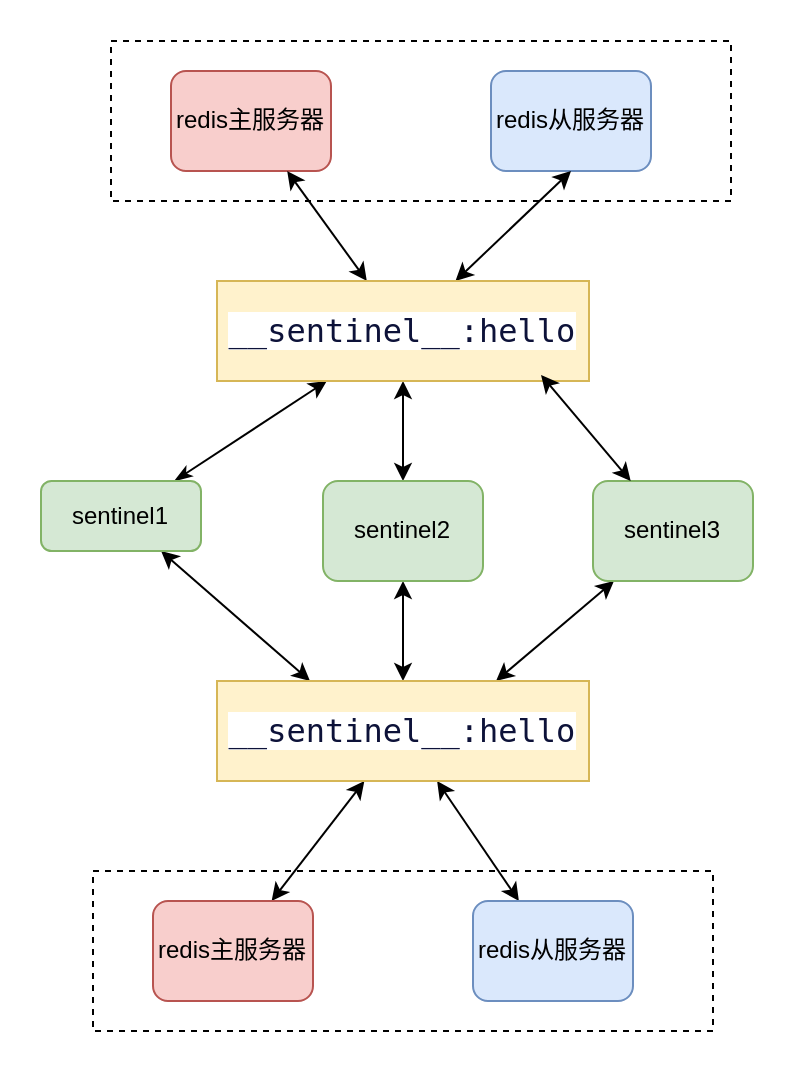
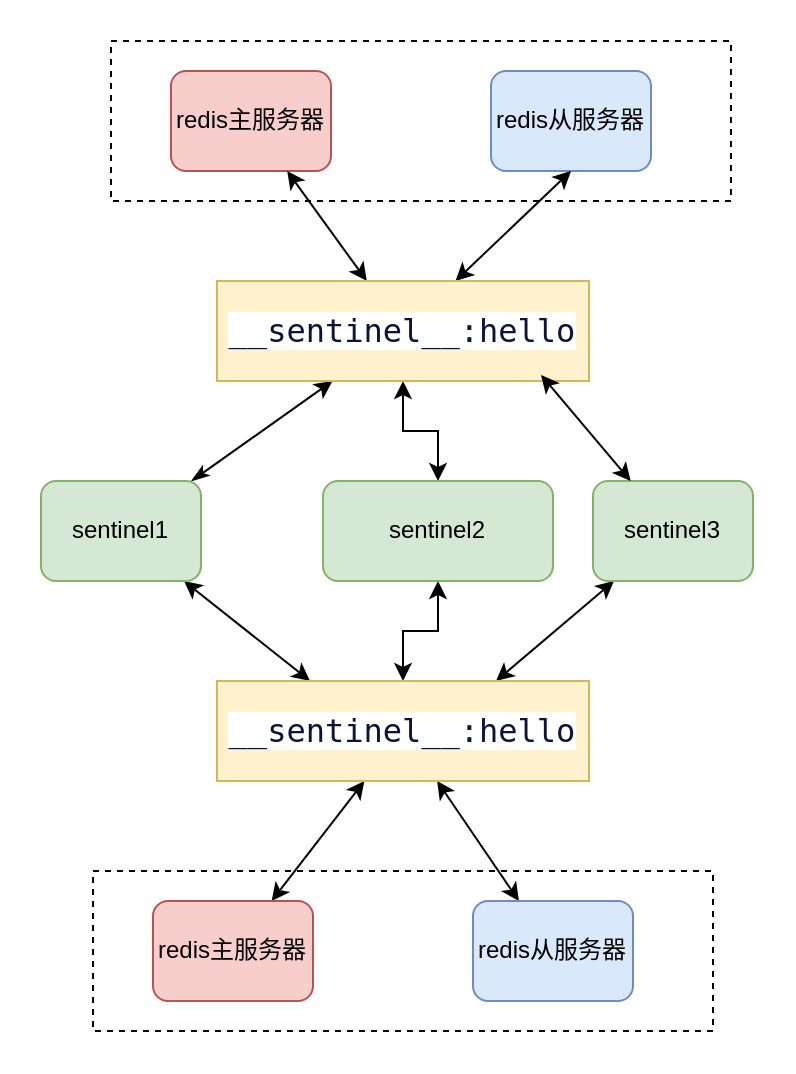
node "sentinel1": size 160x70 -> 160x100
node "sentinel2": size 160x100 -> 230x100
